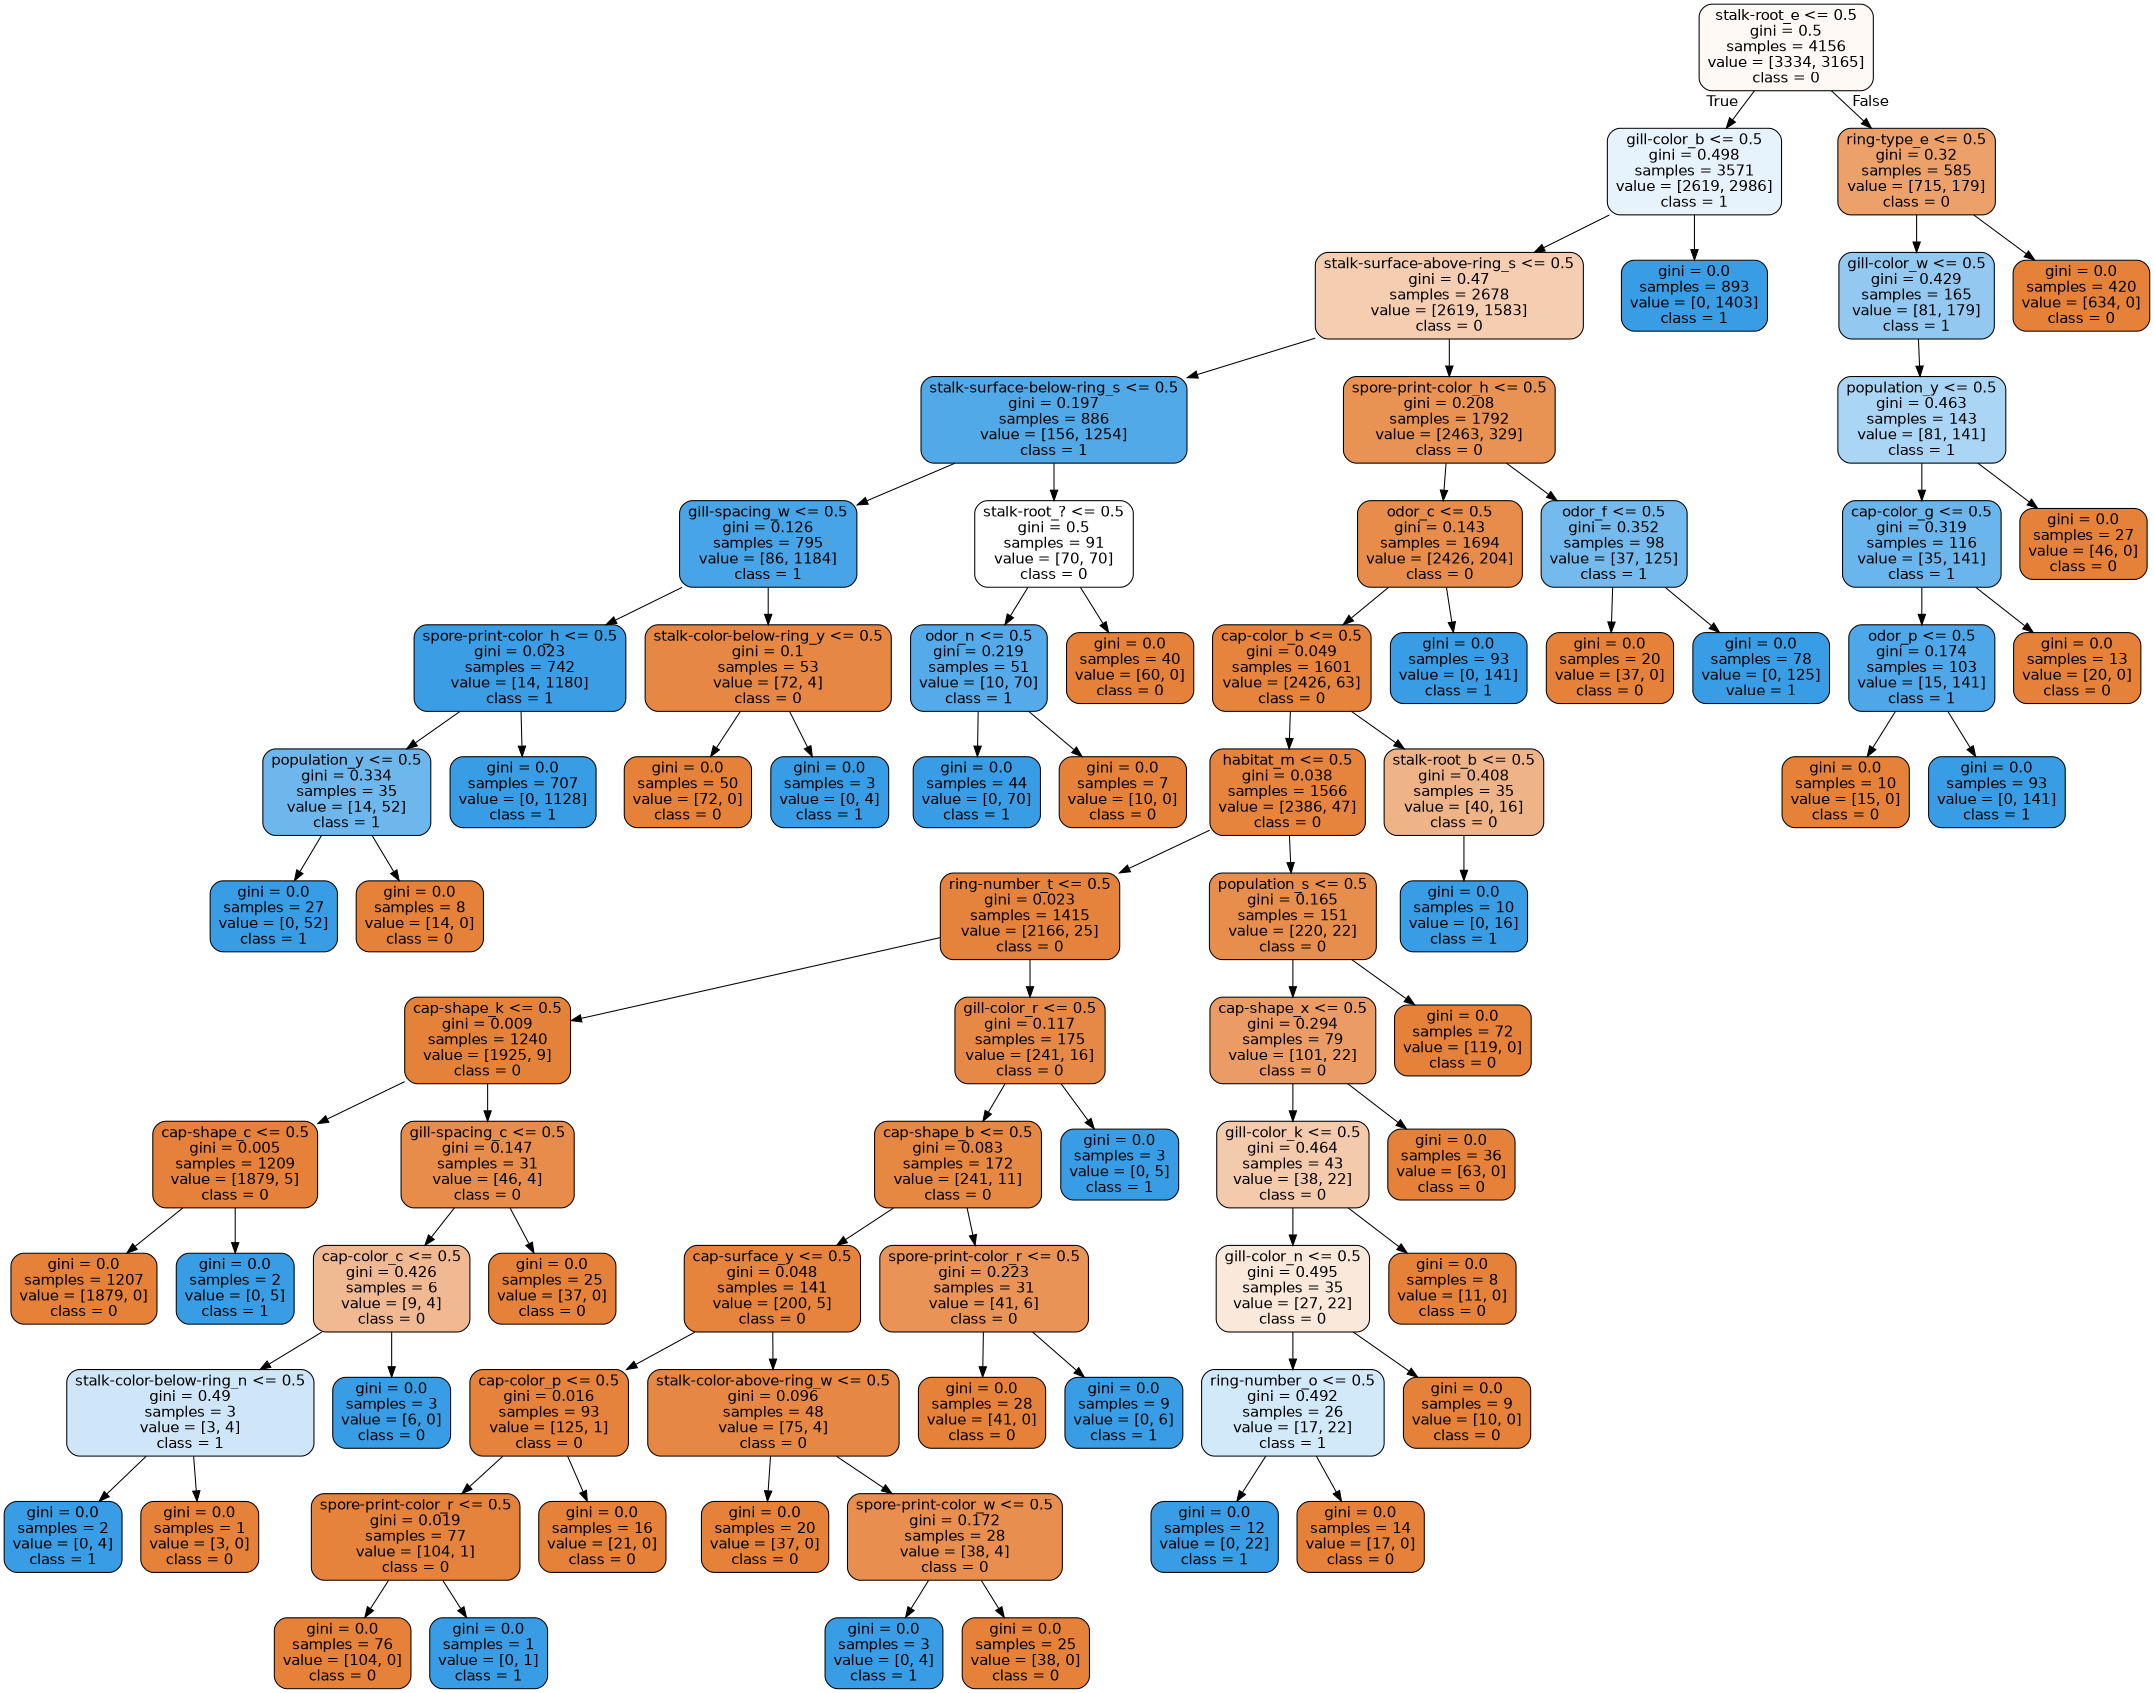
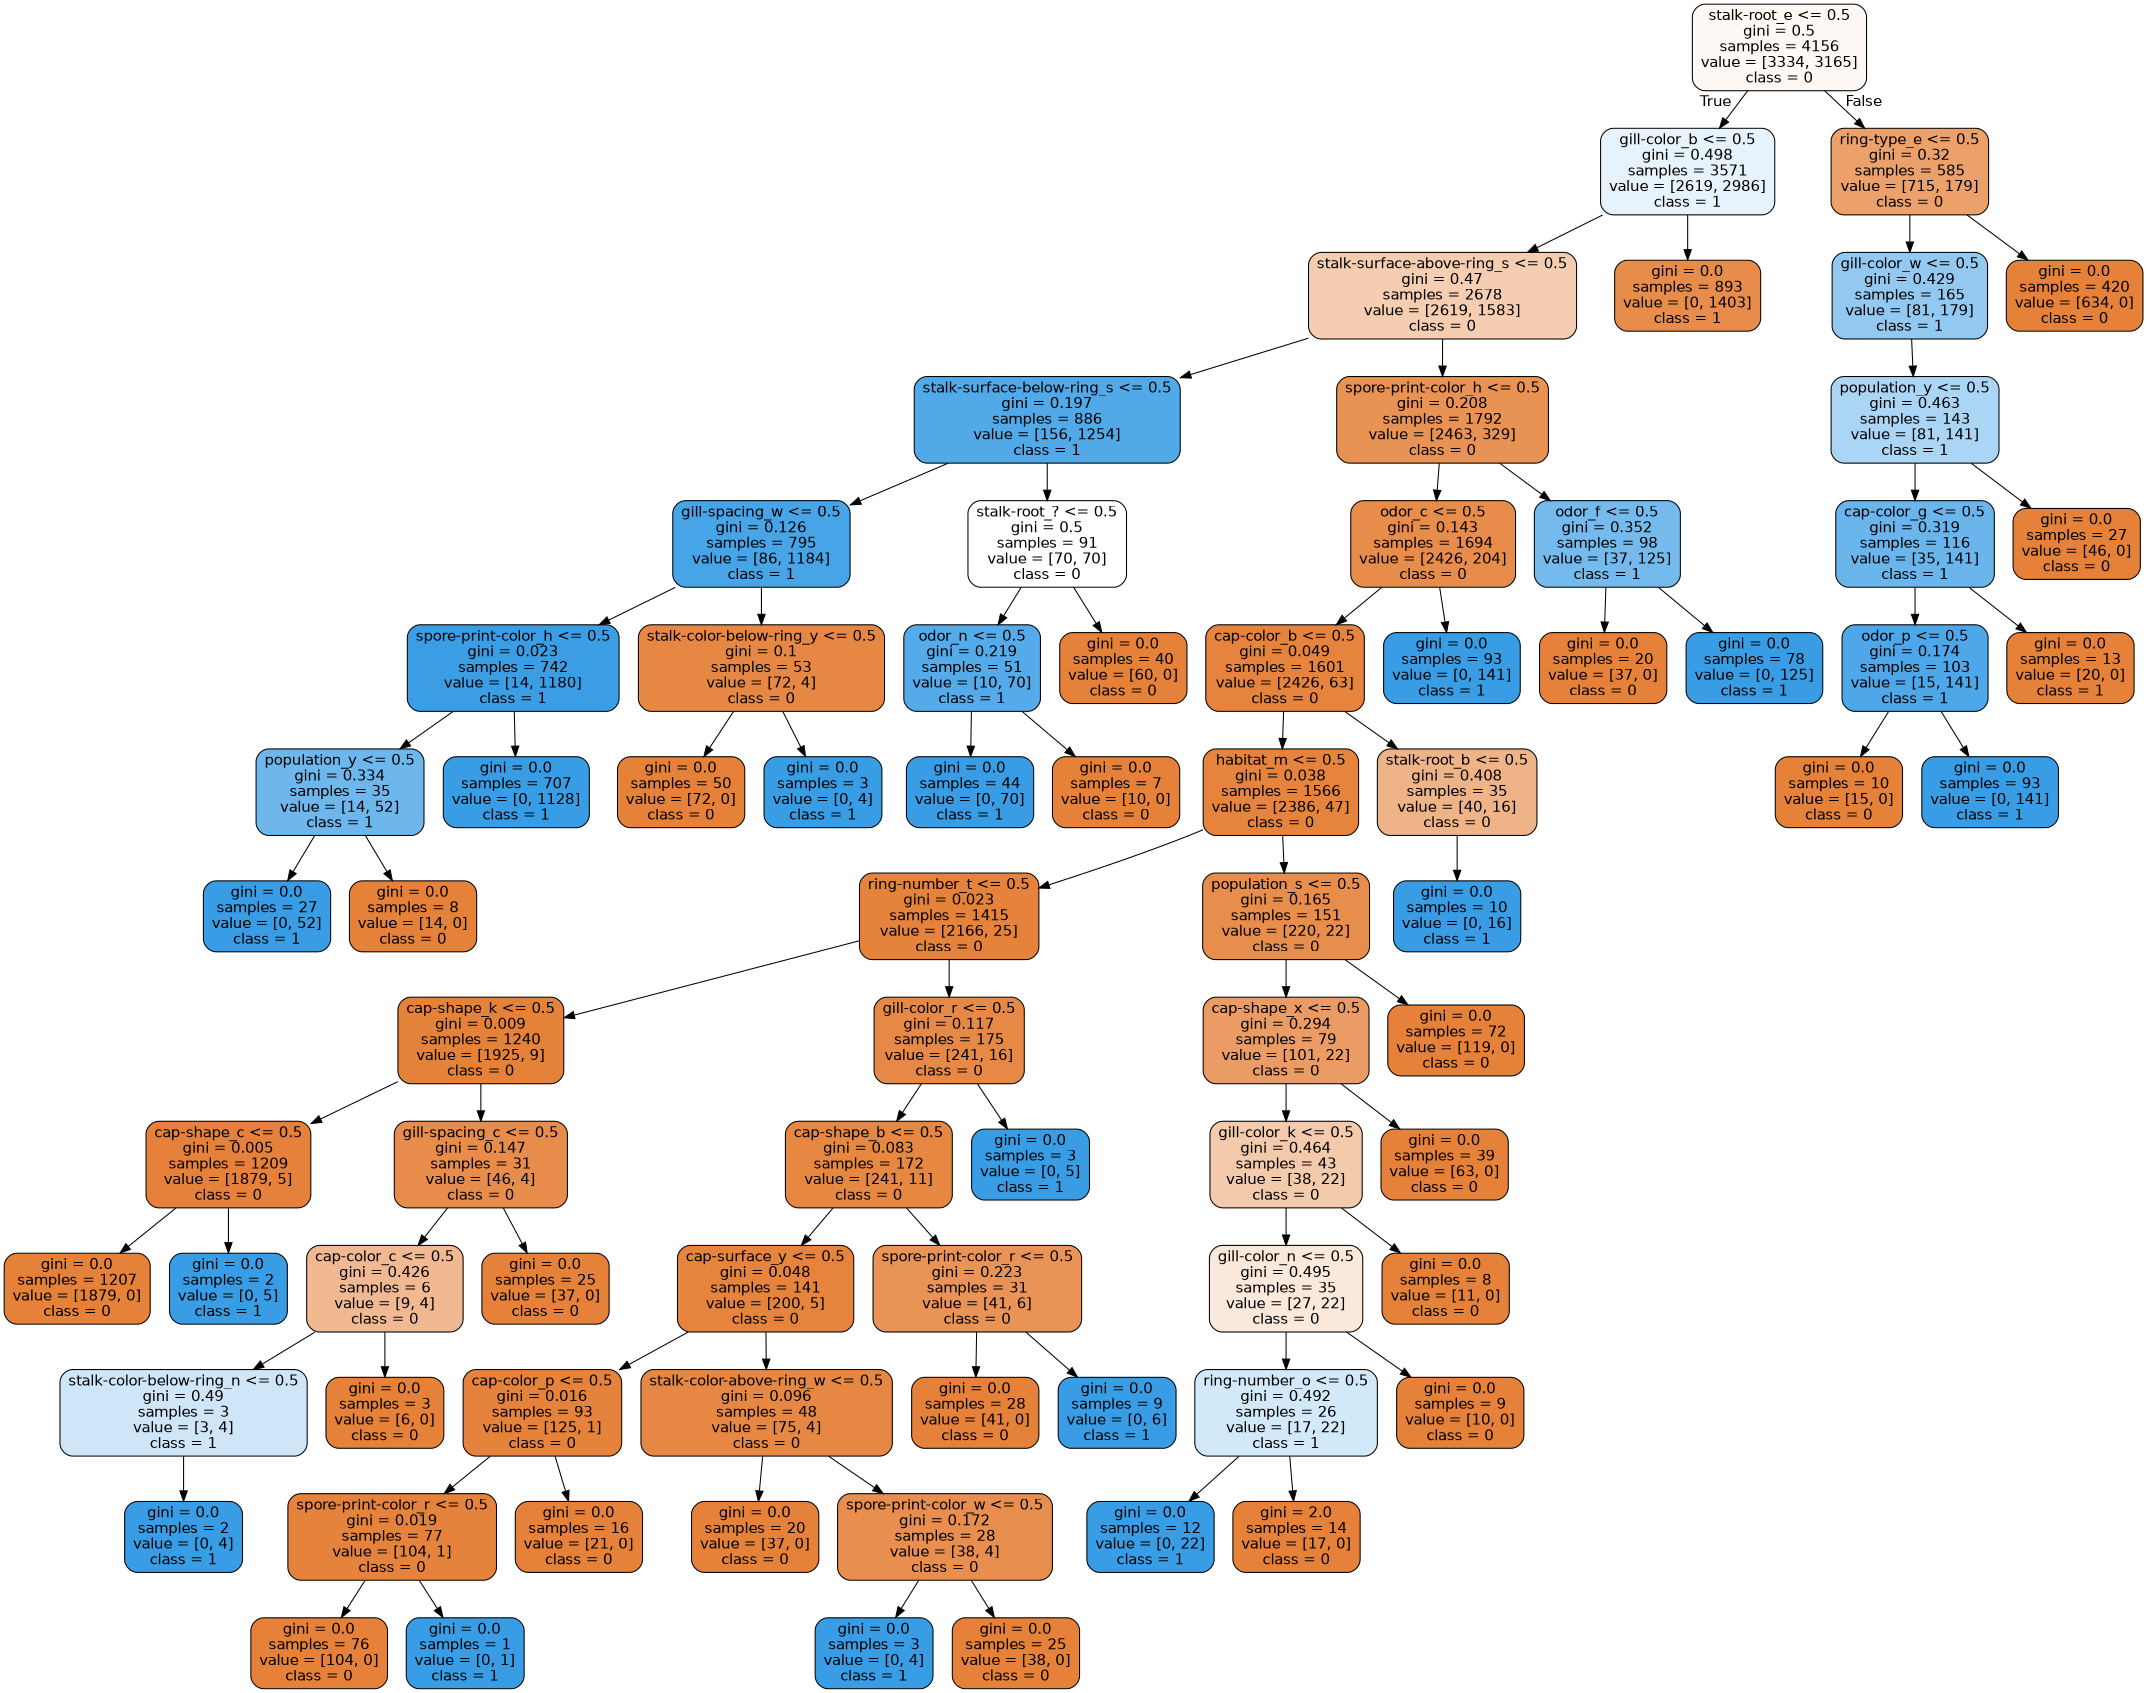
node "gini = 0.0 samples = 893 value = [0, 1403] class = 1": fillcolor #399de5 -> #e78c4a
node "gini = 0.0 samples = 78 value = [0, 125] value = 1": label "gini = 0.0 samples = 78 value = [0, 125] value = 1" -> "gini = 0.0 samples = 78 value = [0, 125] class = 1"
node "gini = 0.0 samples = 13 value = [20, 0] class = 0": label "gini = 0.0 samples = 13 value = [20, 0] class = 0" -> "gini = 0.0 samples = 13 value = [20, 0] class = 1"
node "gini = 0.0 samples = 36 value = [63, 0] class = 0": label "gini = 0.0 samples = 36 value = [63, 0] class = 0" -> "gini = 0.0 samples = 39 value = [63, 0] class = 0"
node "gini = 0.0 samples = 3 value = [6, 0] class = 0": fillcolor #399de5 -> #e58139
node "gini = 0.0 samples = 1 value = [3, 0] class = 0": removed
node "gini = 0.0 samples = 14 value = [17, 0] class = 0": label "gini = 0.0 samples = 14 value = [17, 0] class = 0" -> "gini = 2.0 samples = 14 value = [17, 0] class = 0"
